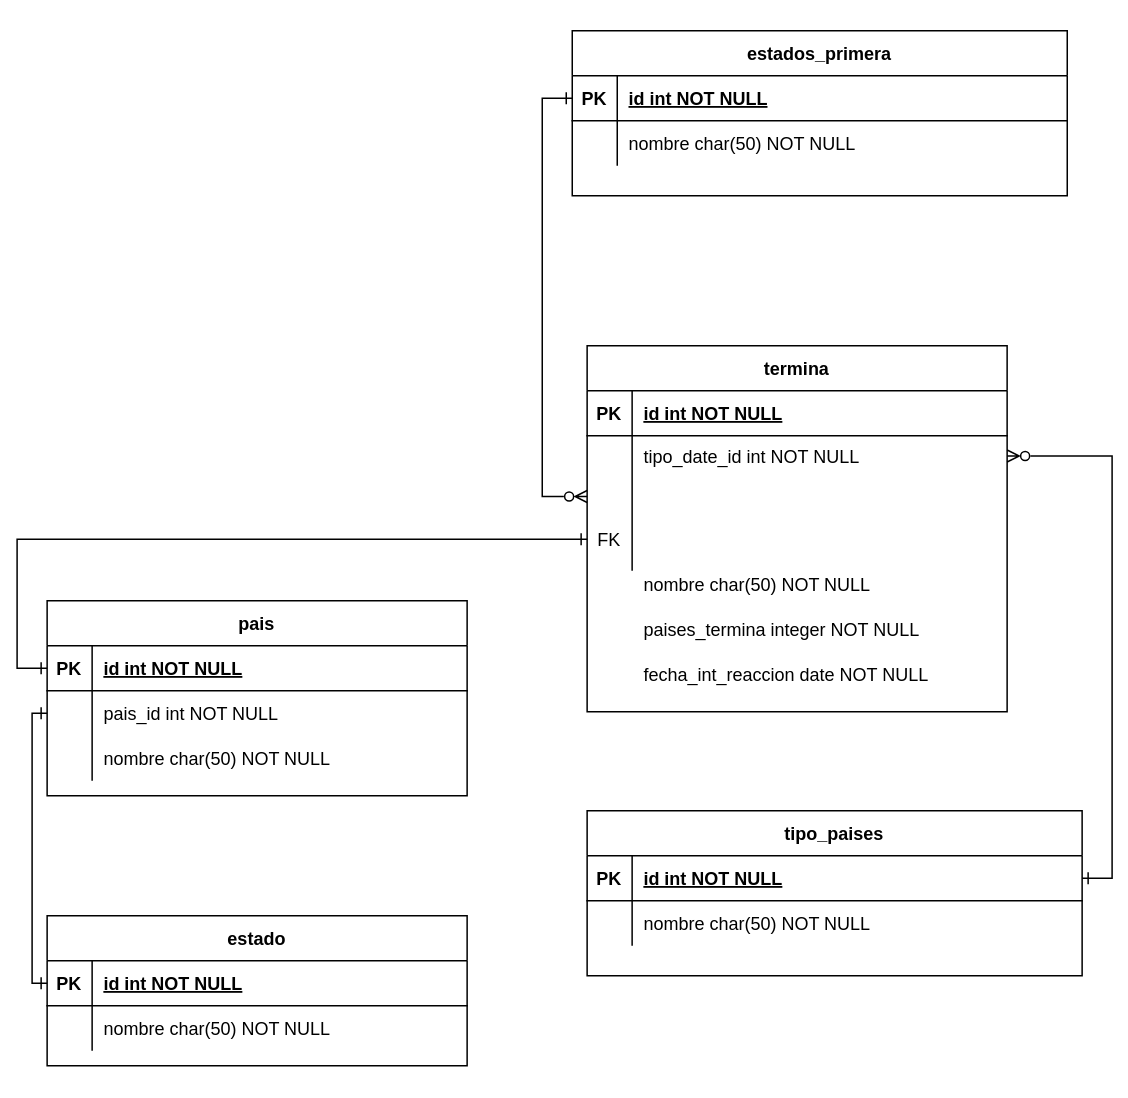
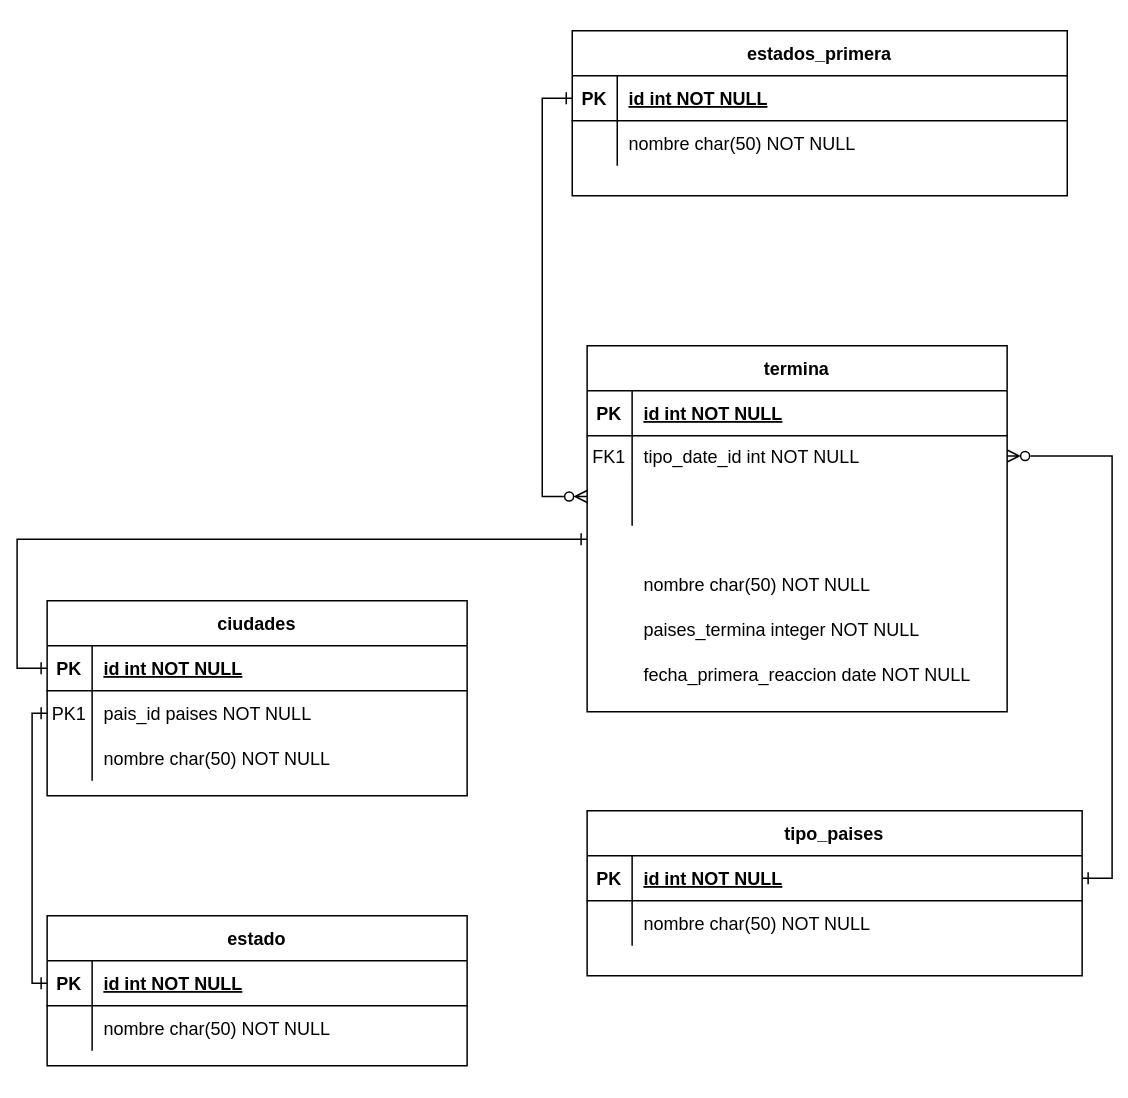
node "FK1": added
node "FK": removed
node "pais": label "pais" -> "ciudades"
node "fecha_int_reaccion date NOT NULL": label "fecha_int_reaccion date NOT NULL" -> "fecha_primera_reaccion date NOT NULL"
node "PK1": added
node "pais_id int NOT NULL": label "pais_id int NOT NULL" -> "pais_id paises NOT NULL"
